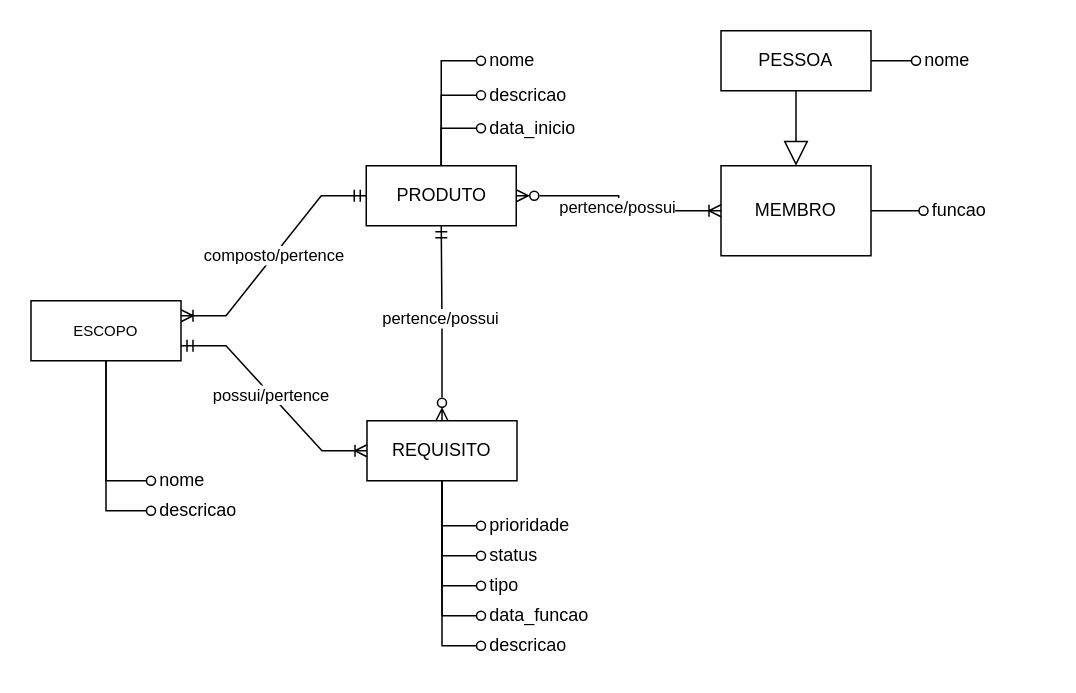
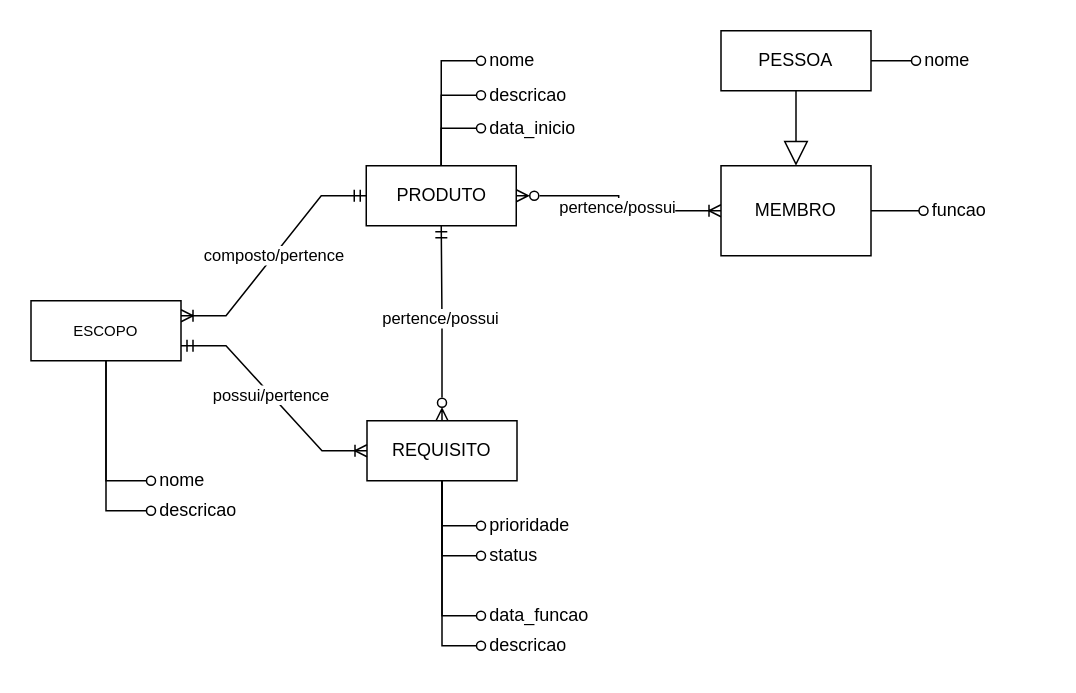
edge "REQUISITO" -> "tipo": removed
node "tipo": removed
